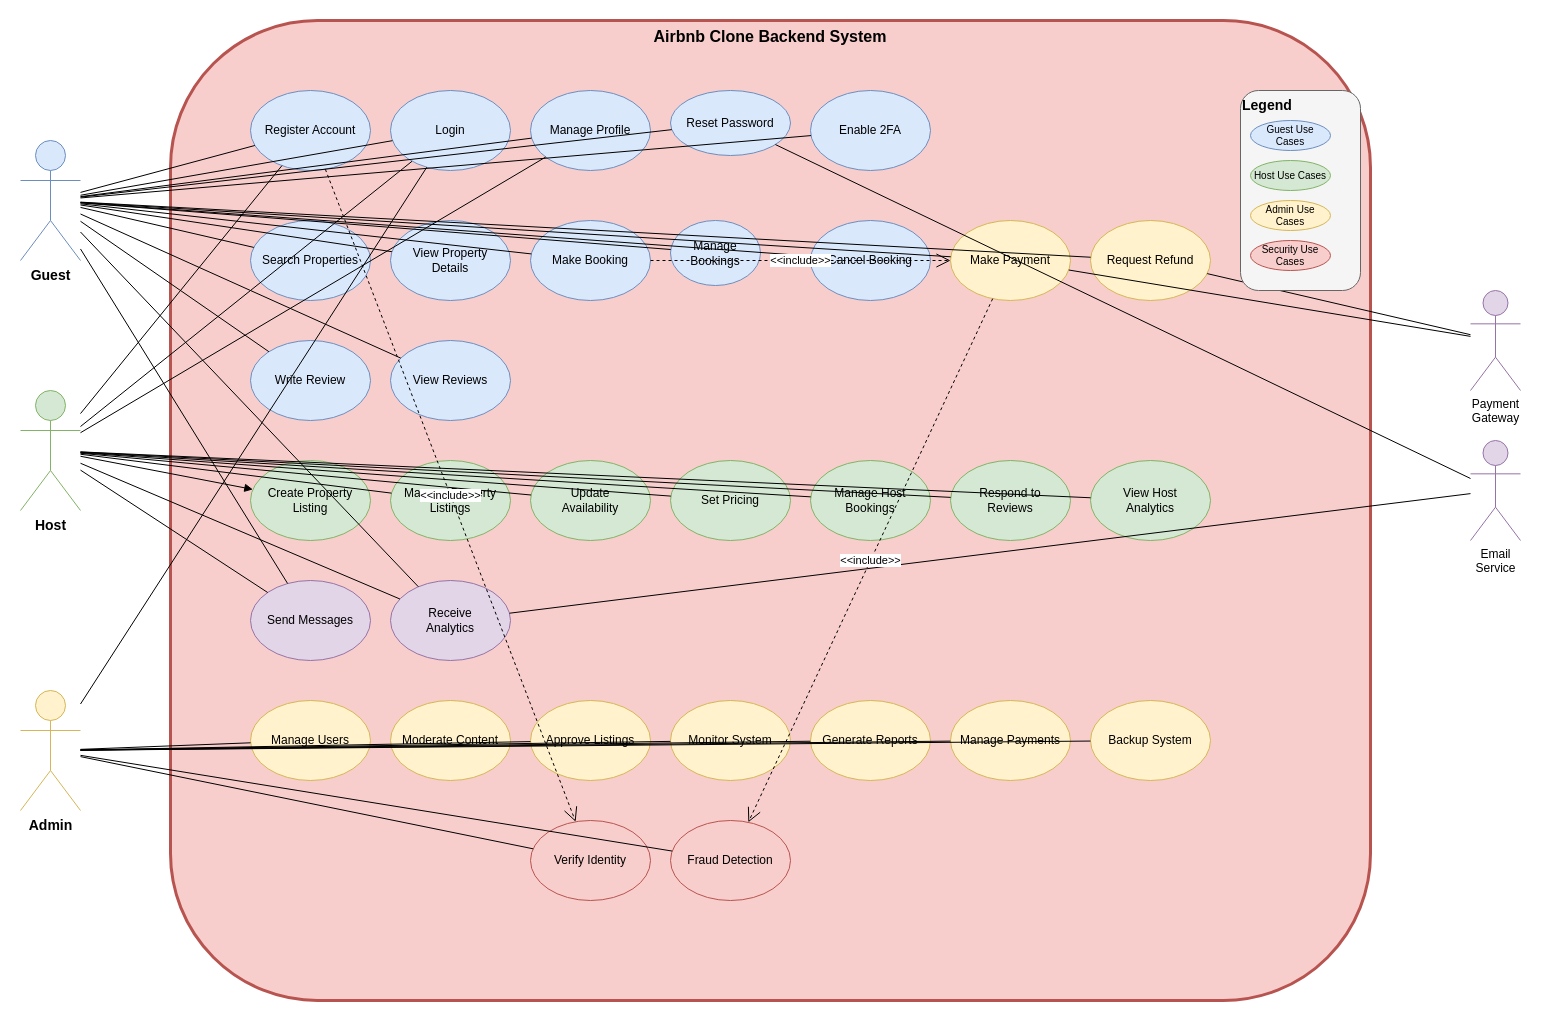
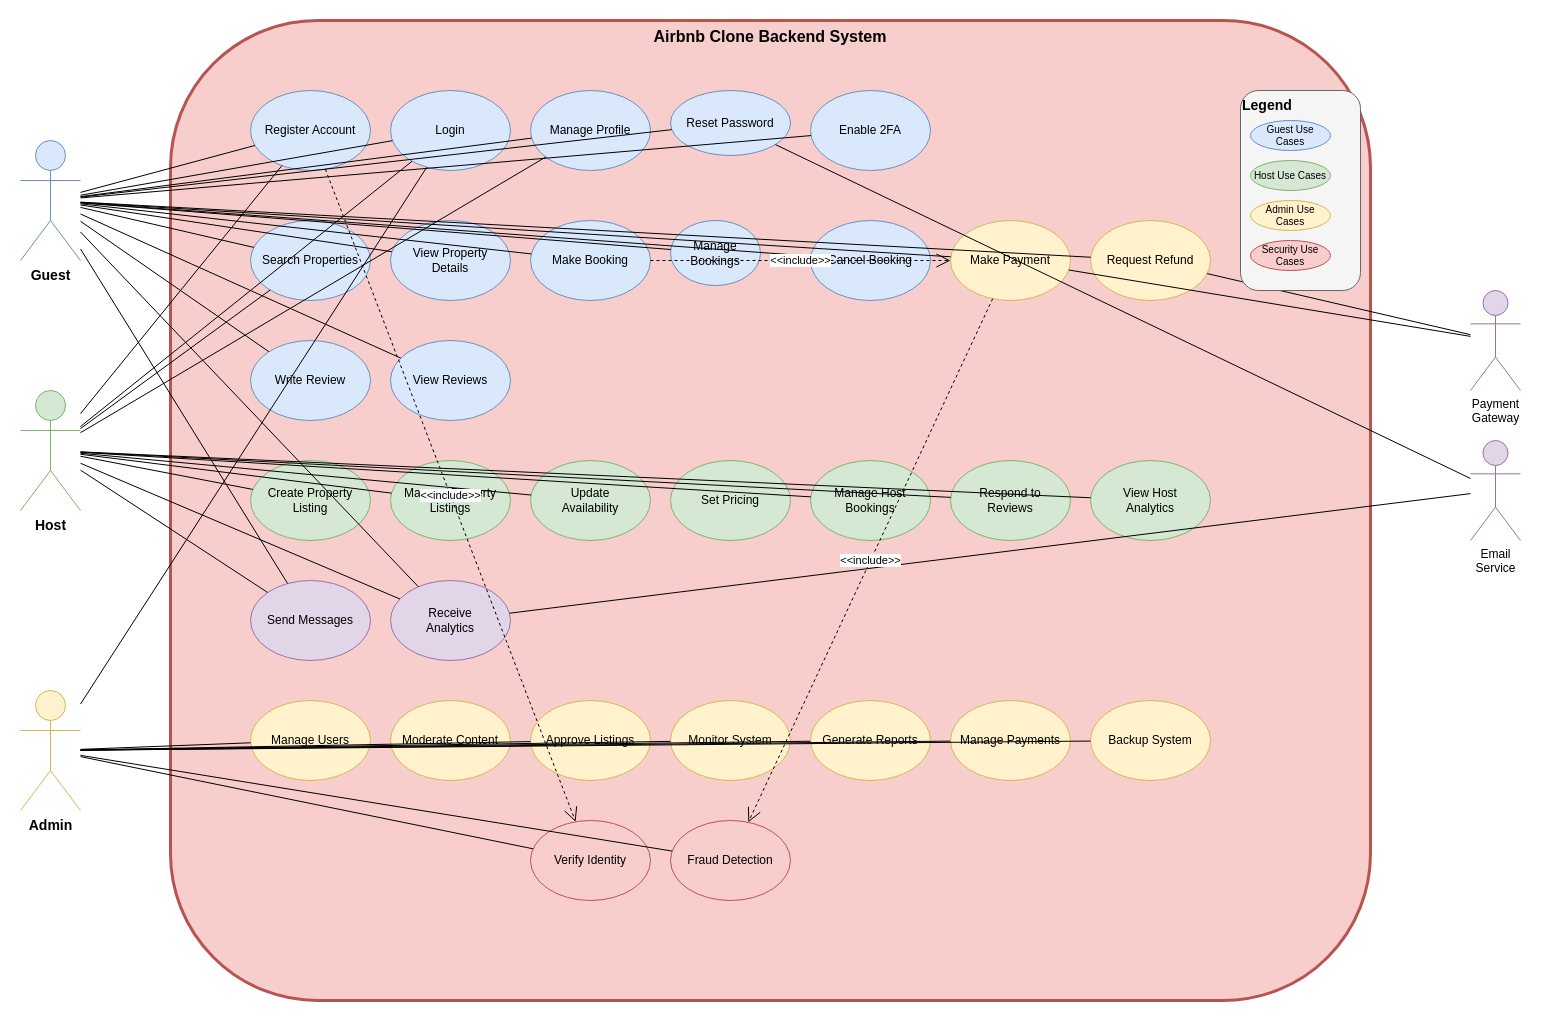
edge "Host" -- "Set Pricing": now "Host" -- "Search Properties"
edge "Host" -> "Create Property Listing": arrowhead block -> none
